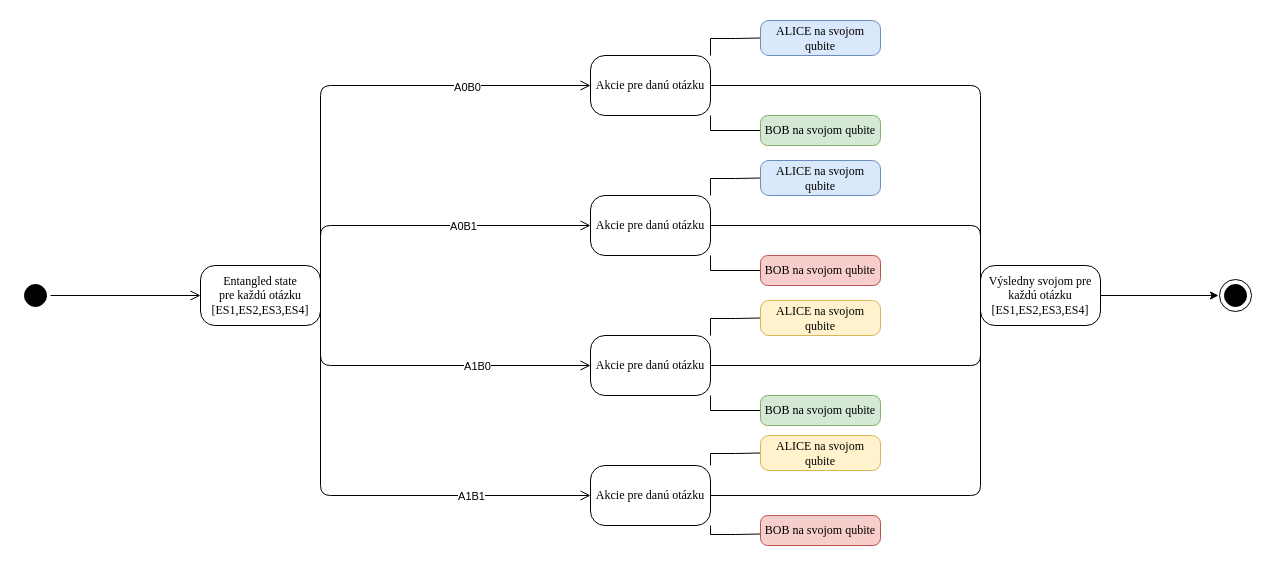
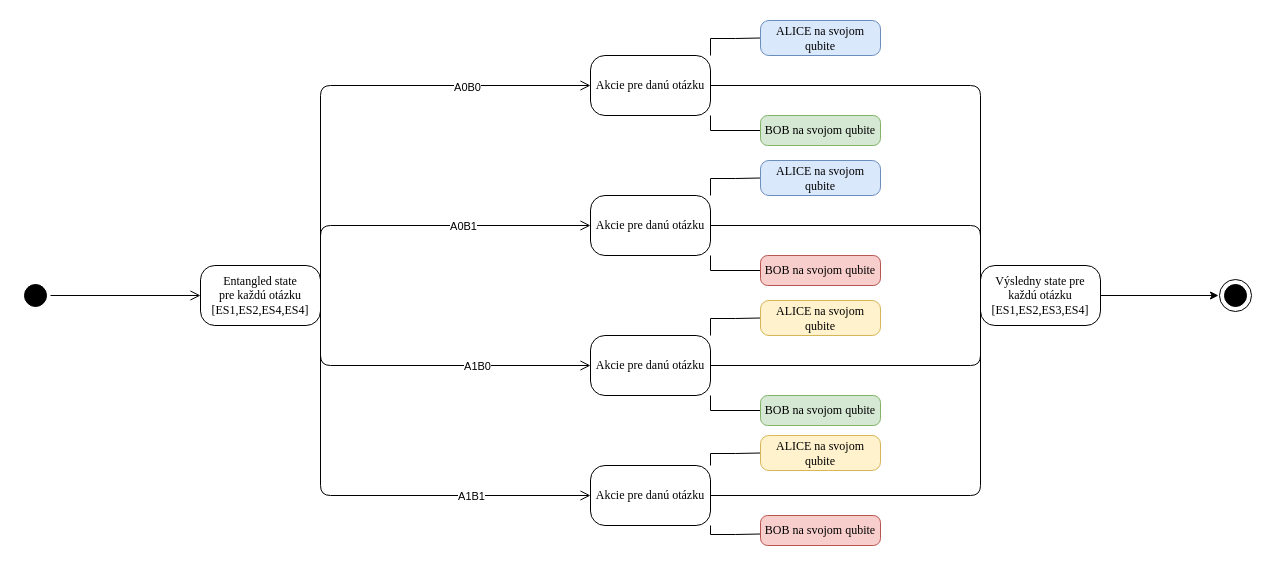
node "Entangled state pre každú otázku [ES1,ES2,ES3,ES4]": label "Entangled state pre každú otázku [ES1,ES2,ES3,ES4]" -> "Entangled state pre každú otázku [ES1,ES2,ES4,ES4]"
node "Výsledny svojom pre každú otázku [ES1,ES2,ES3,ES4]": label "Výsledny svojom pre každú otázku [ES1,ES2,ES3,ES4]" -> "Výsledny state pre každú otázku [ES1,ES2,ES3,ES4]"
